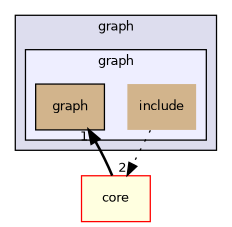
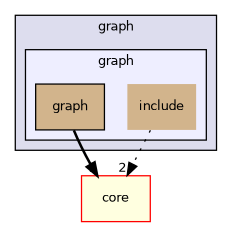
edge "core" -> "graph": reversed
